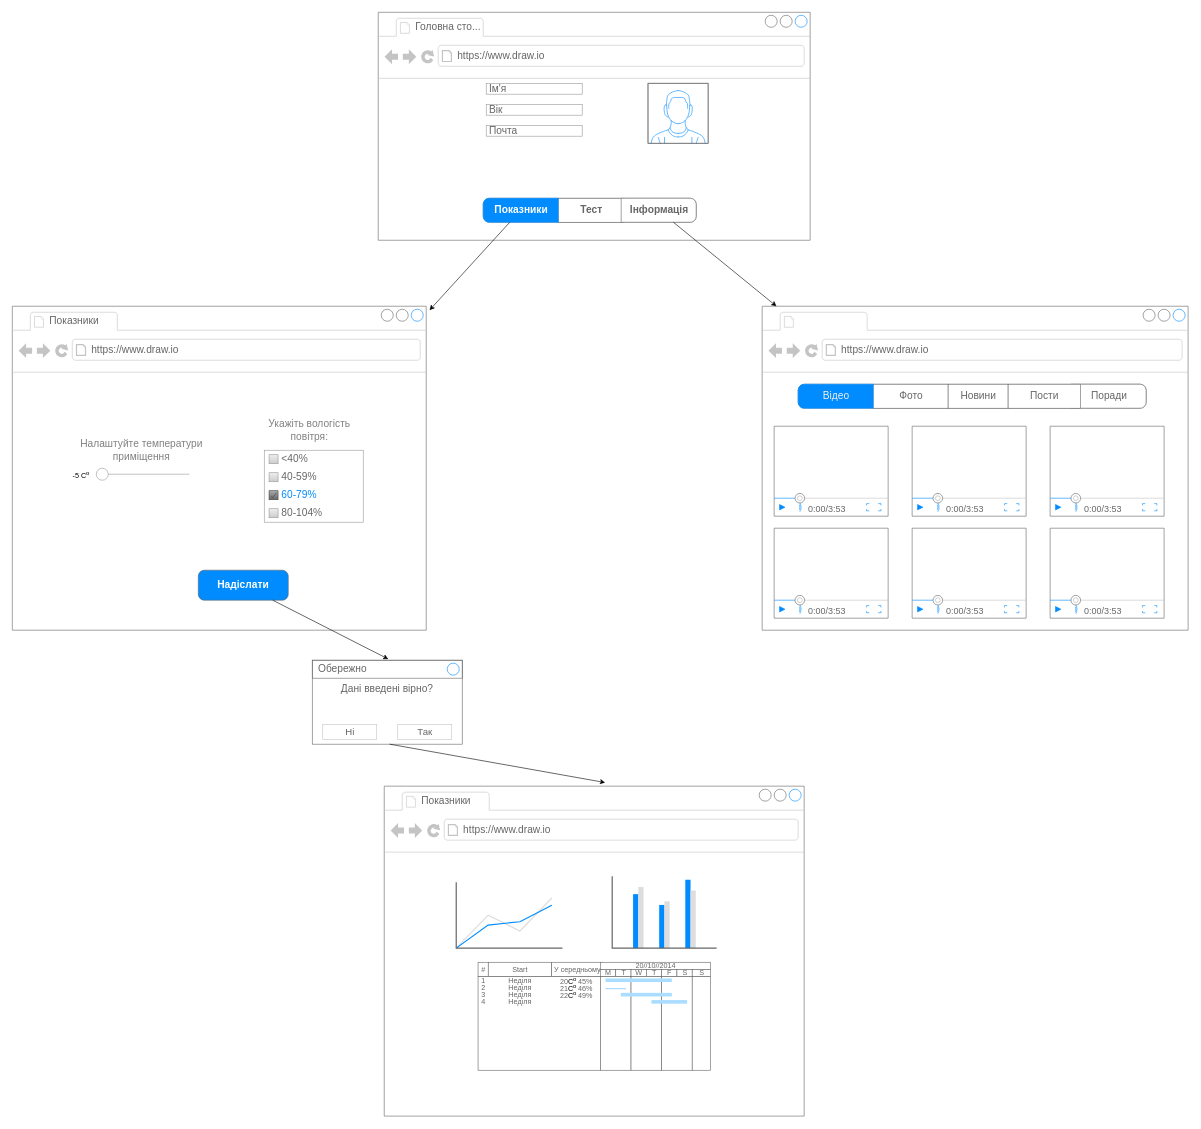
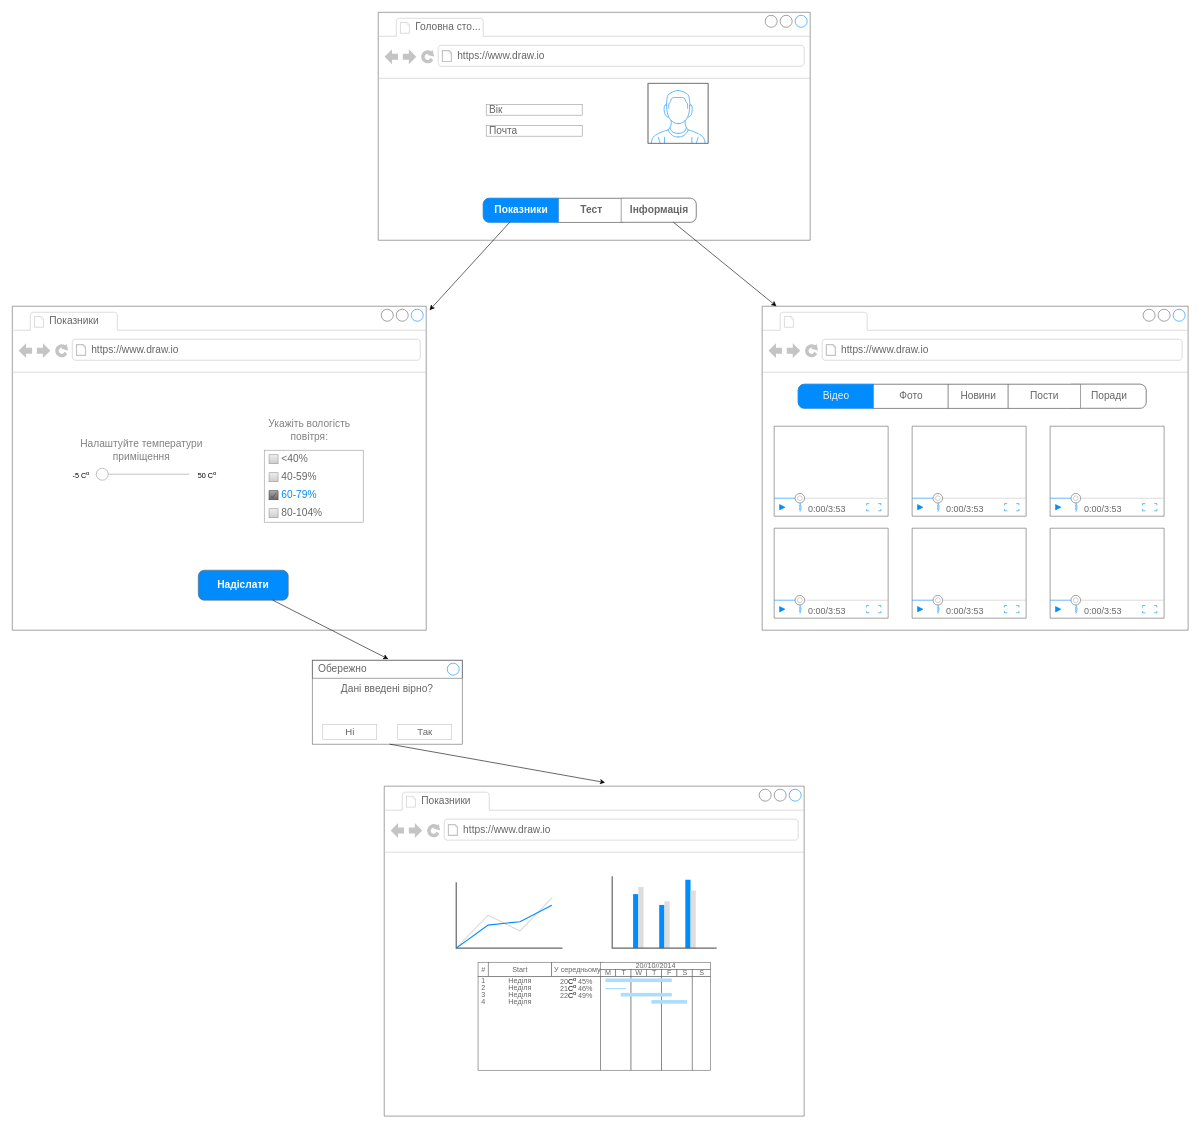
node "Ім'я": removed
node "50 Co": added
